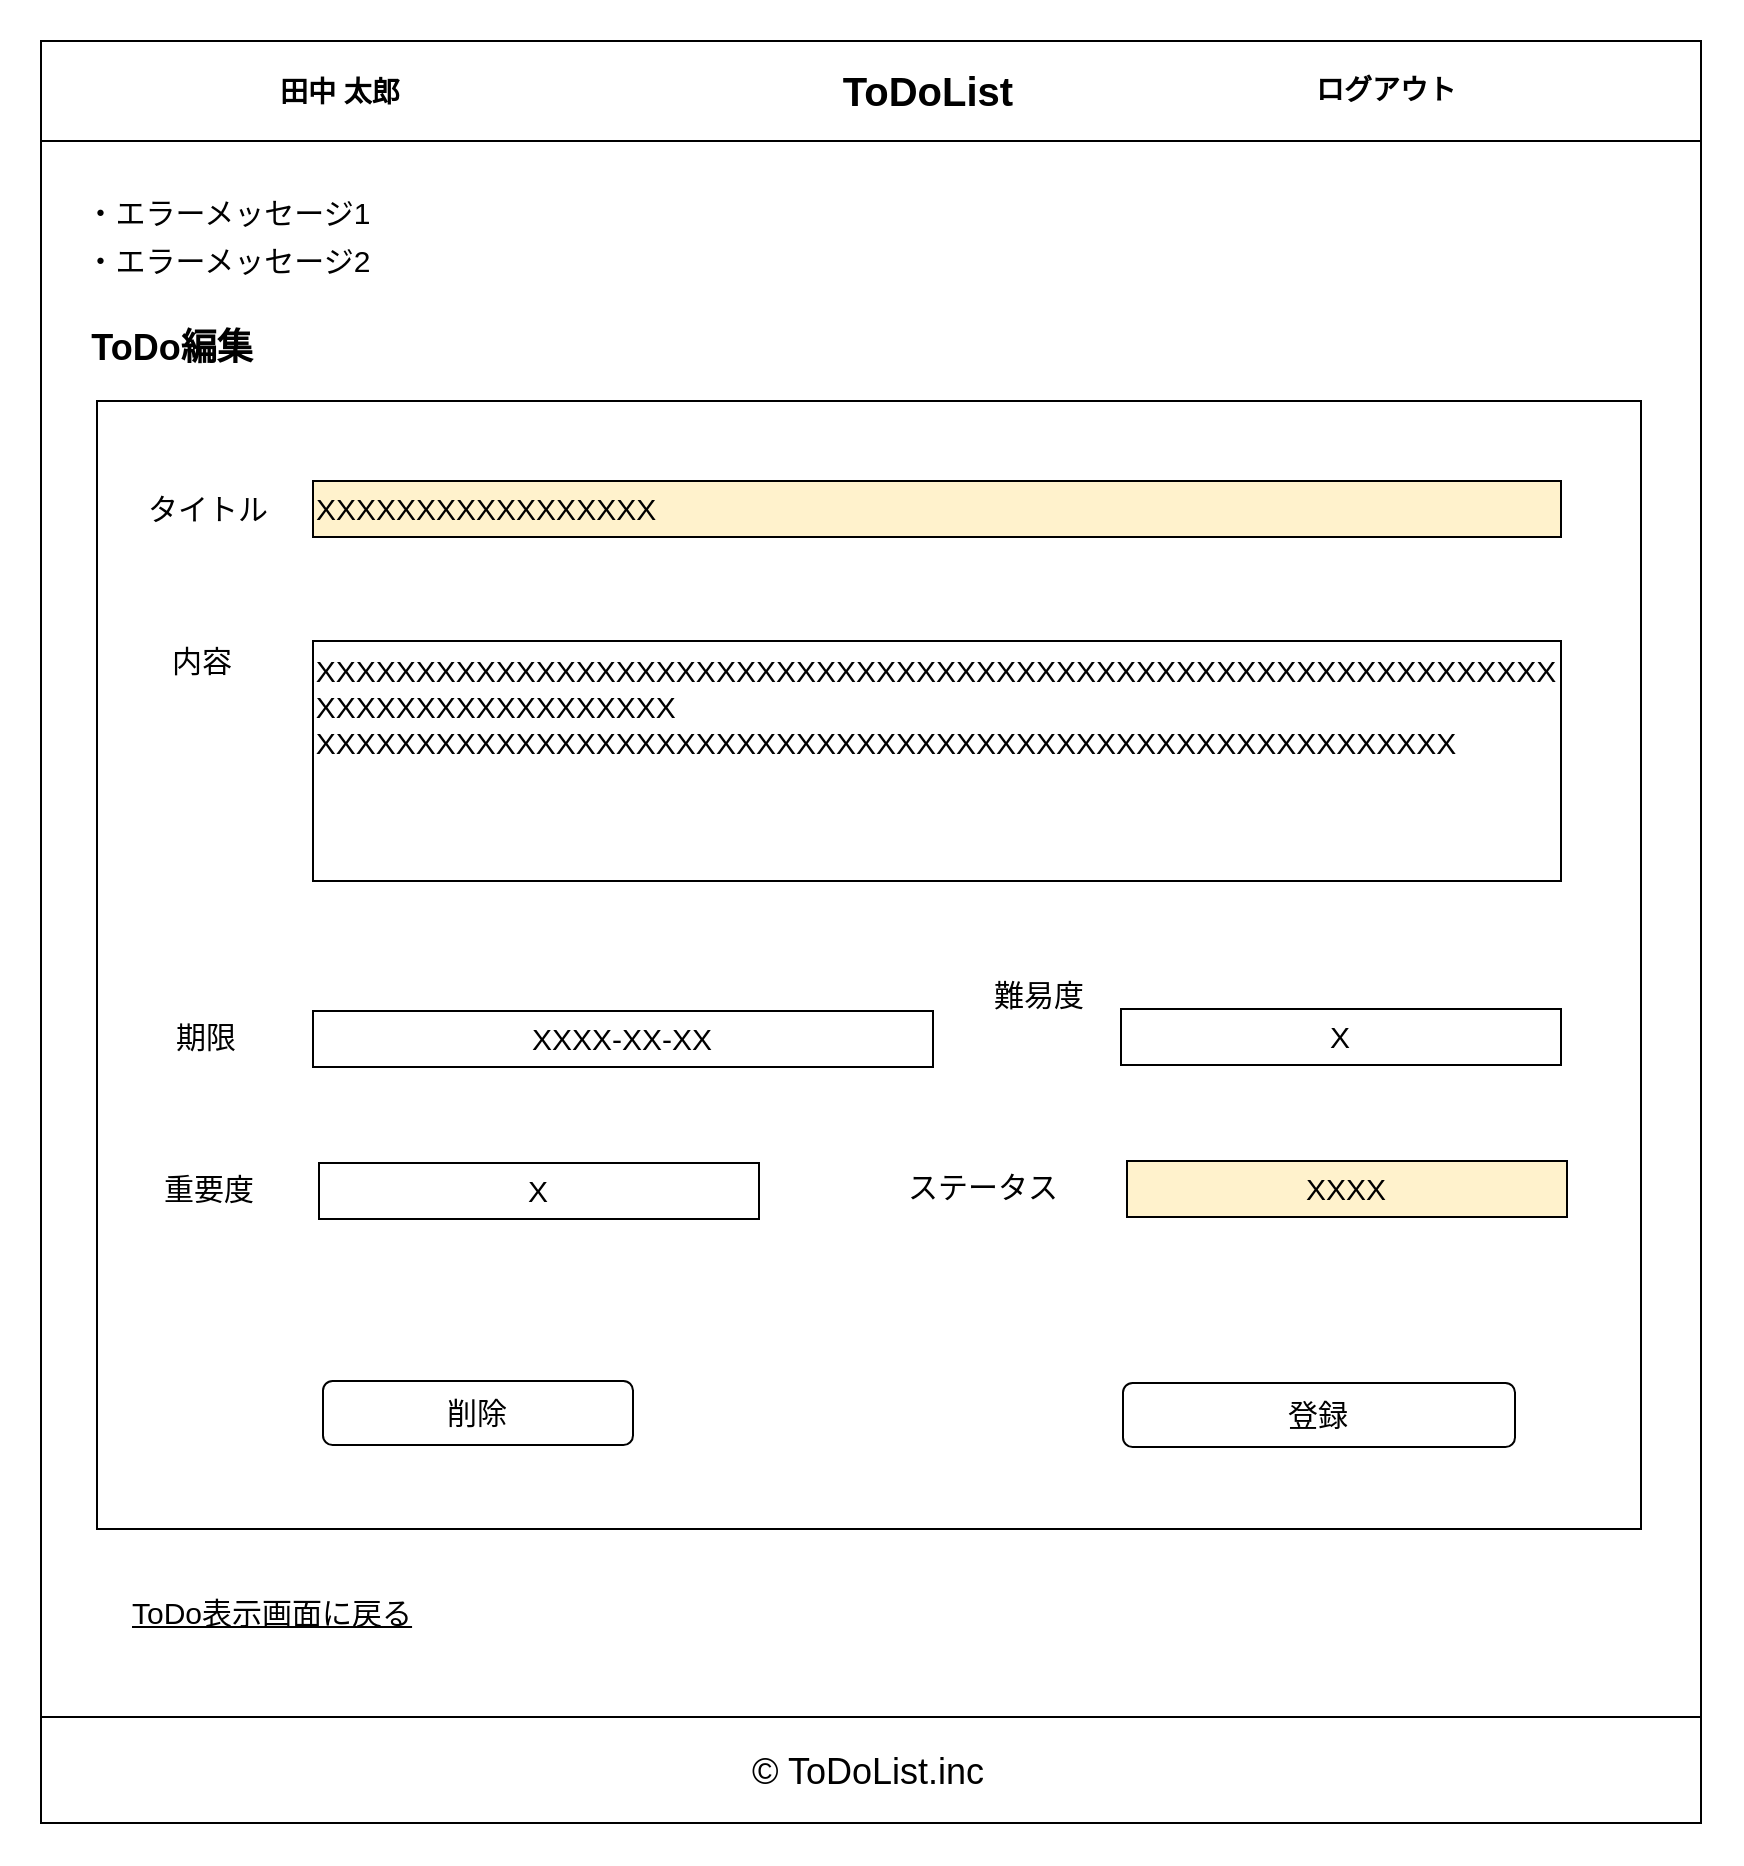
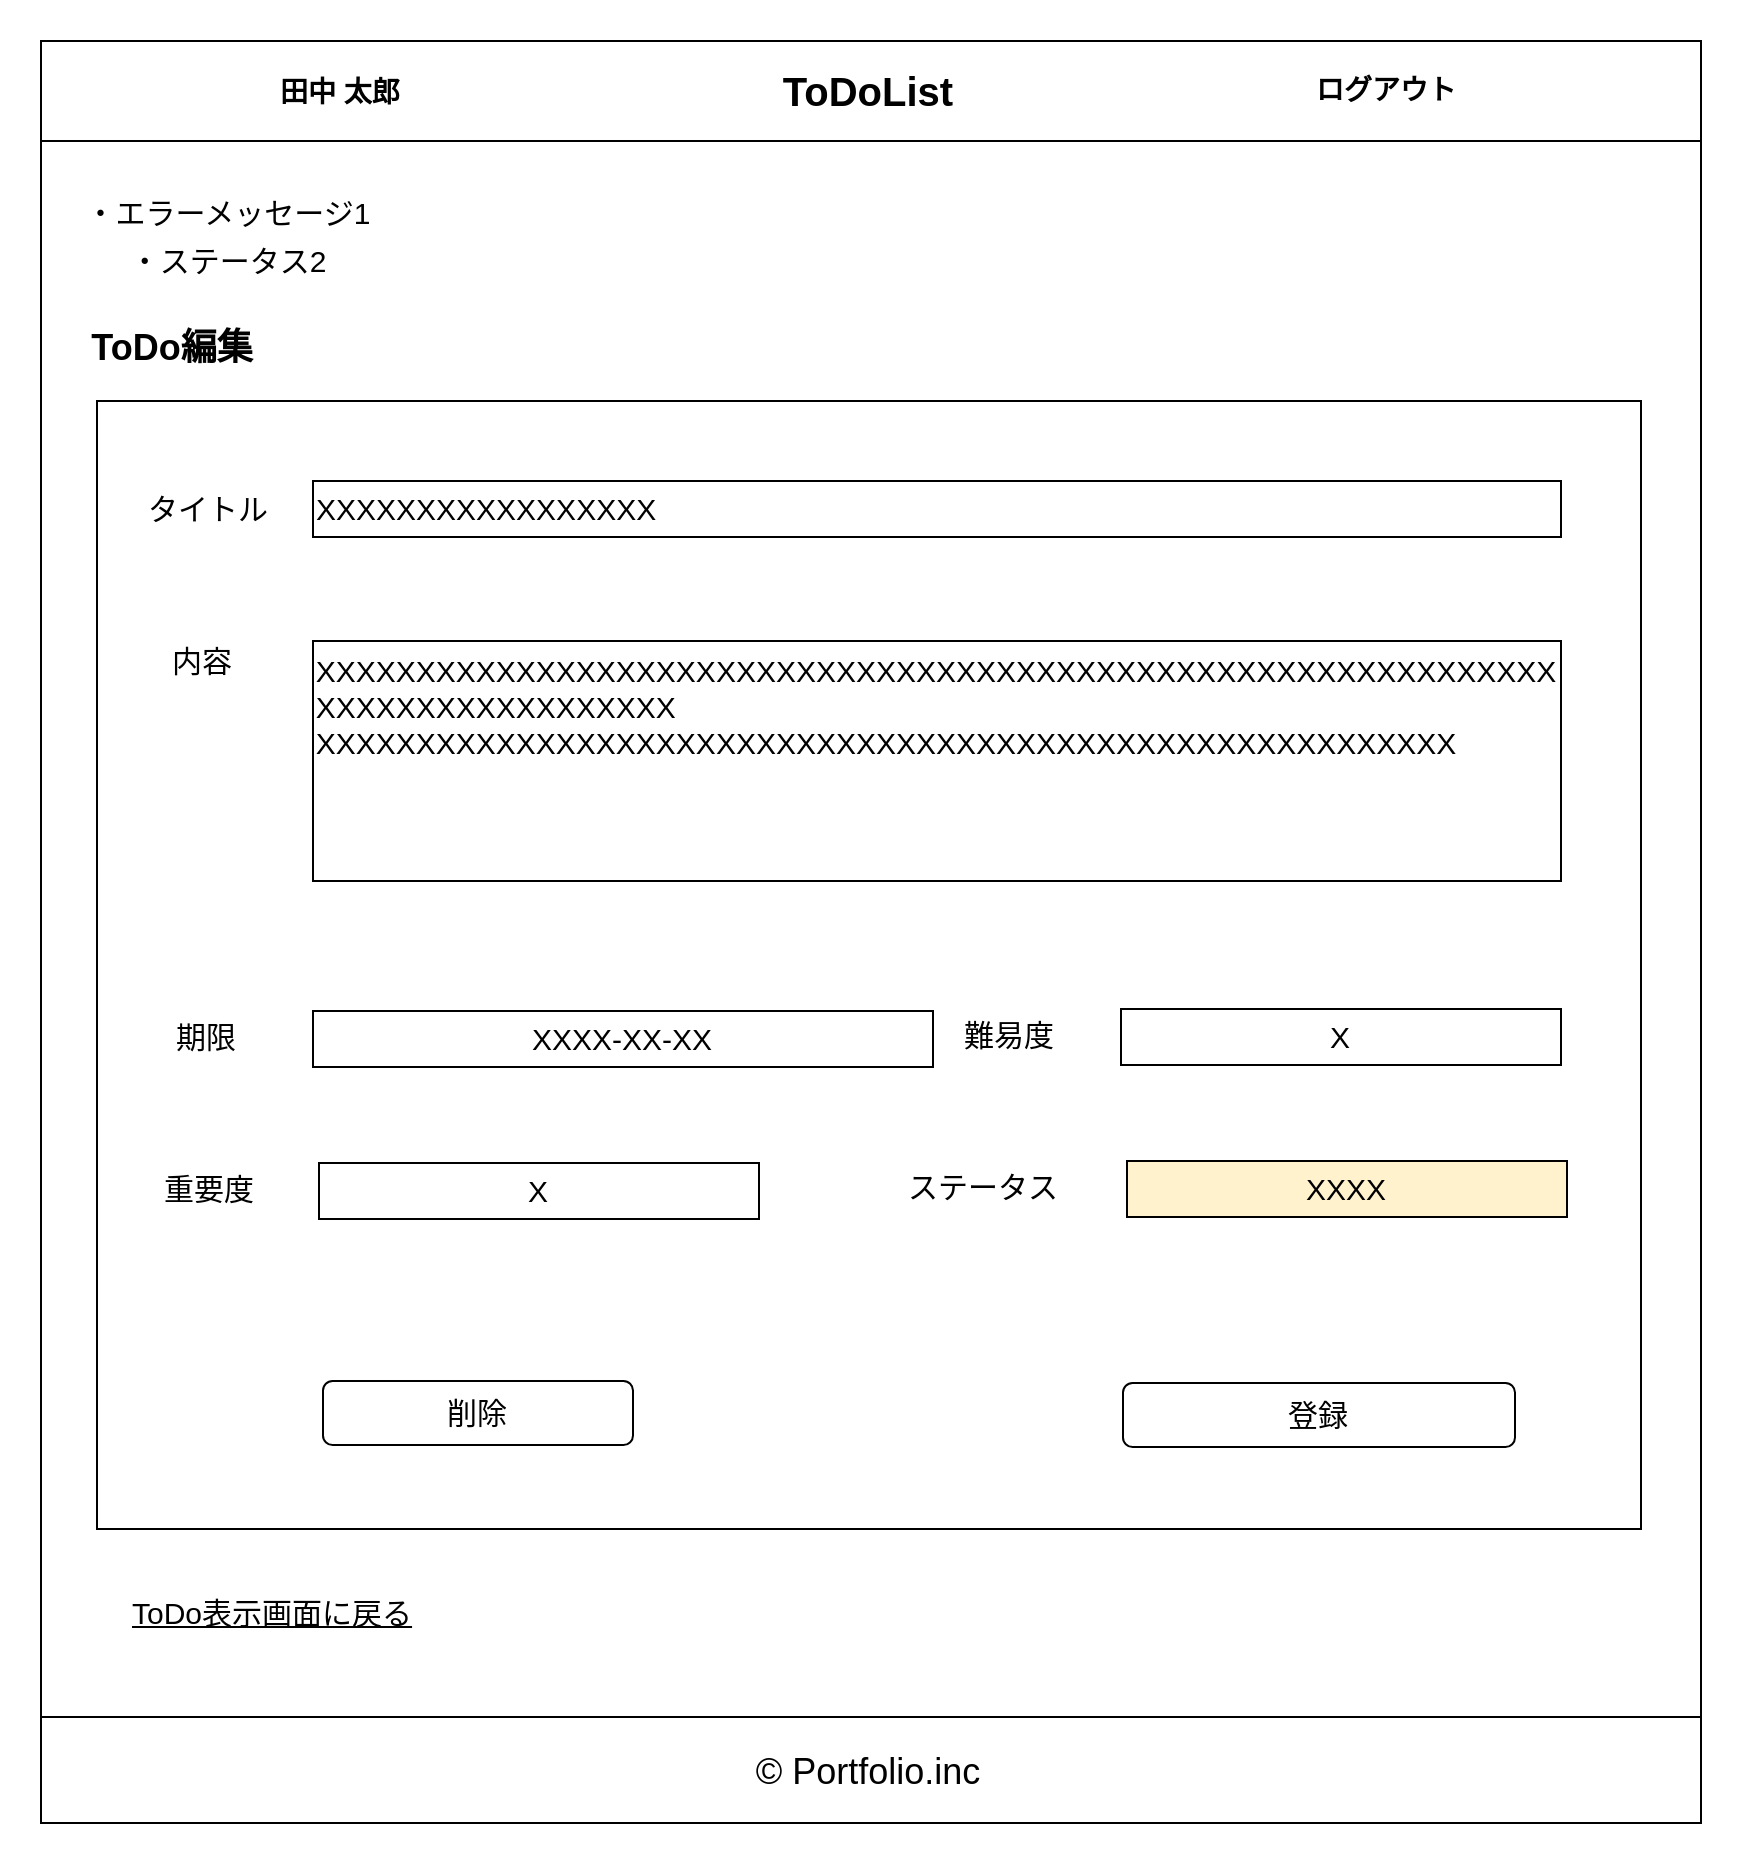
node "ToDoList": moved (929, 91) -> (869, 91)
node "・エラーメッセージ2": label "・エラーメッセージ2" -> "・ステータス2"
node "XXXXXXXXXXXXXXXXX": fillcolor #fff2cc -> #ffffff
node "難易度": moved (1041, 995) -> (1011, 1035)
node "© ToDoList.inc": label "© ToDoList.inc" -> "© Portfolio.inc"
